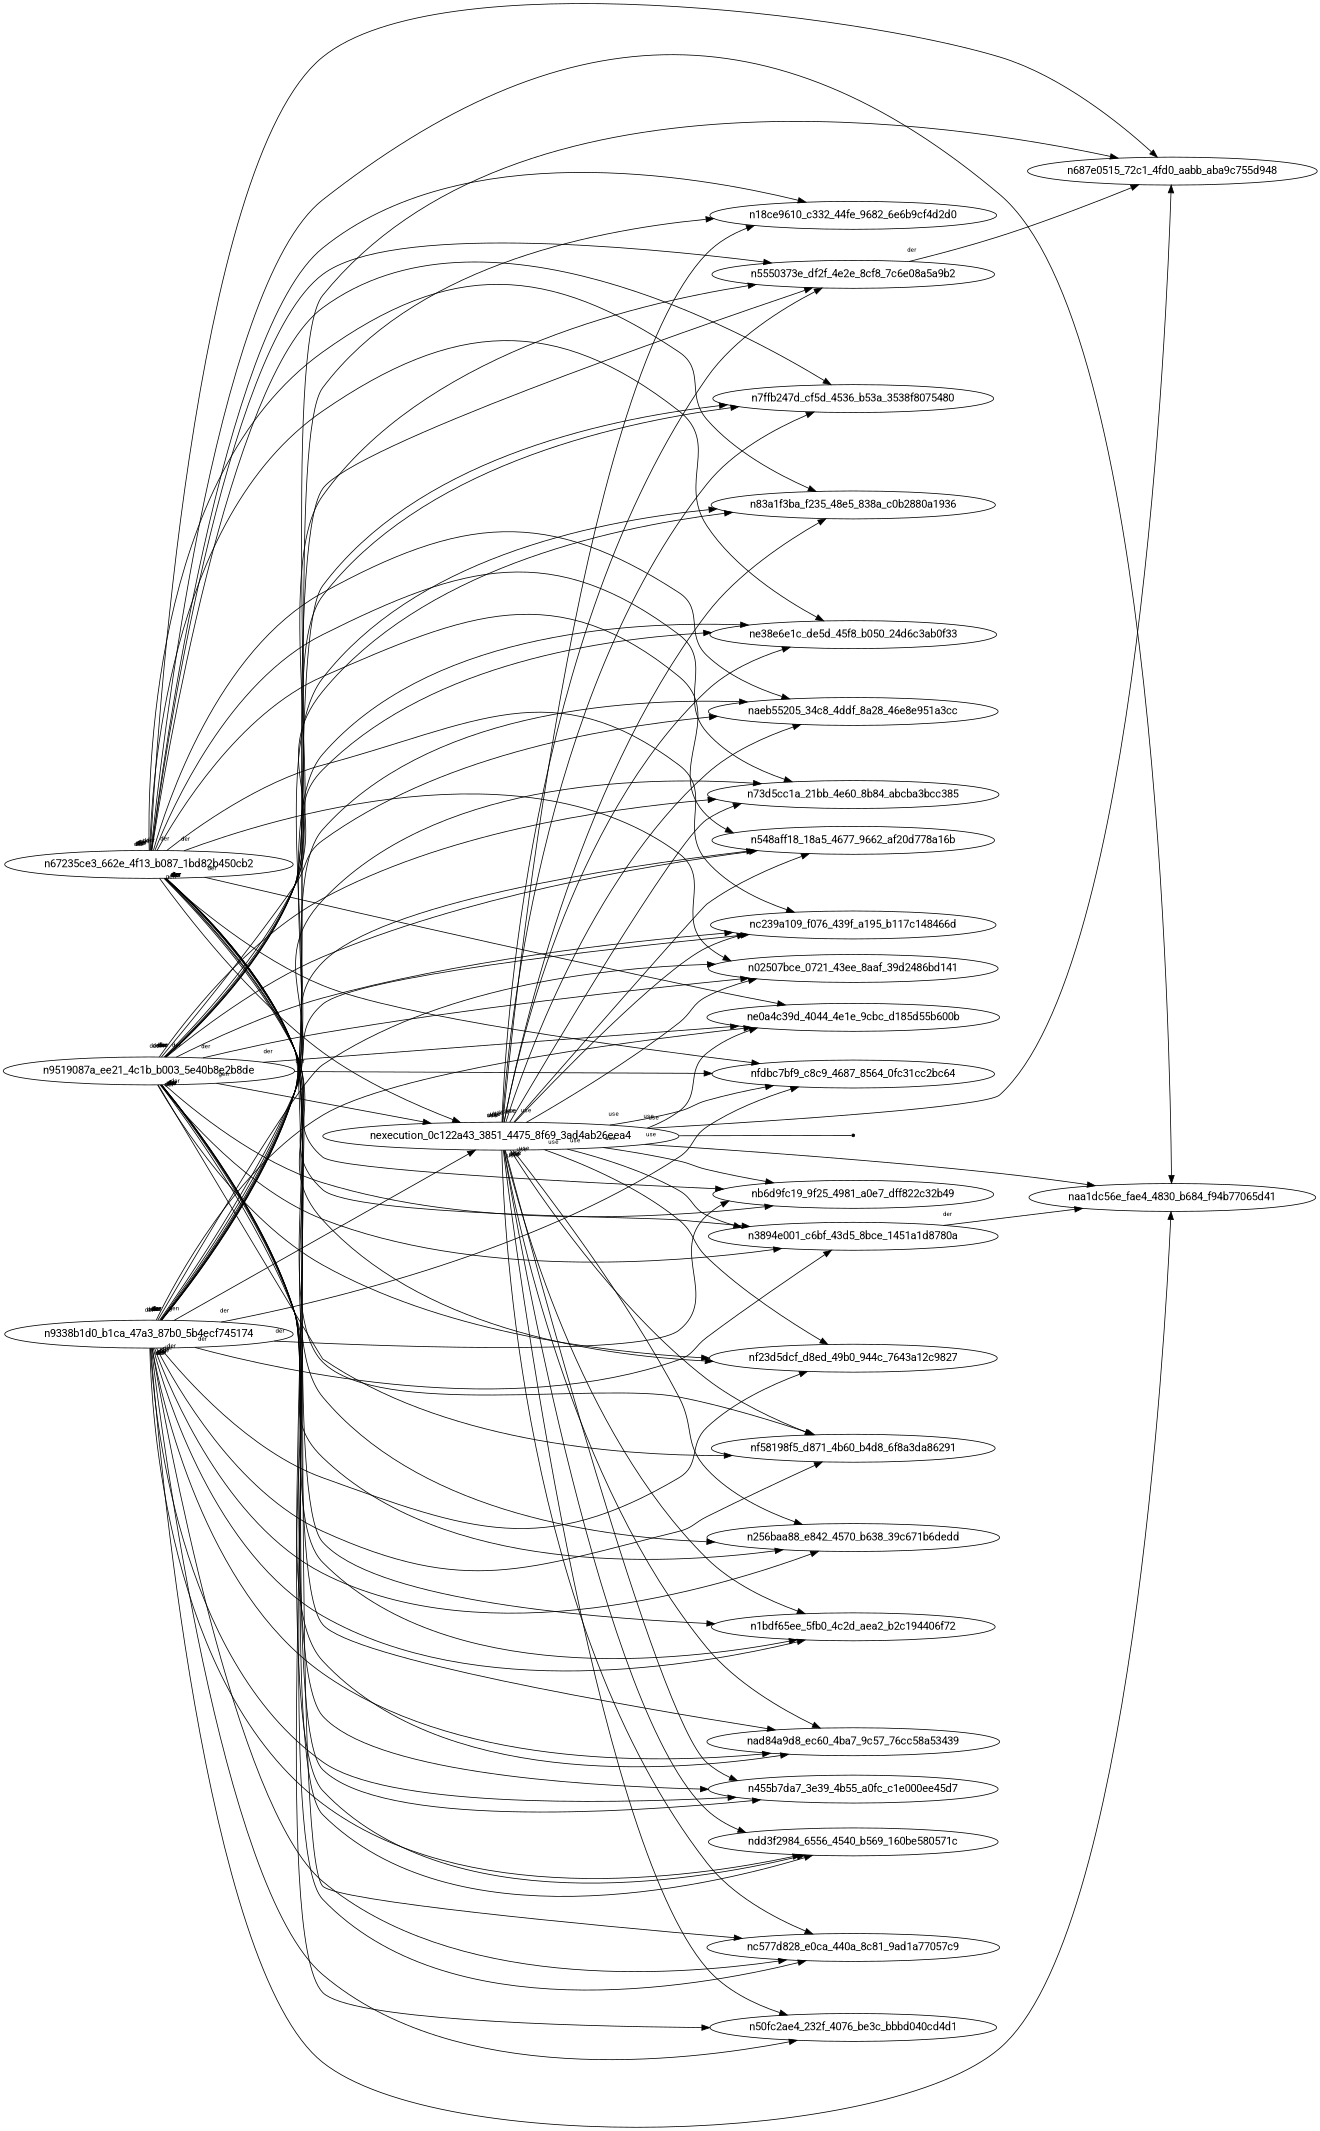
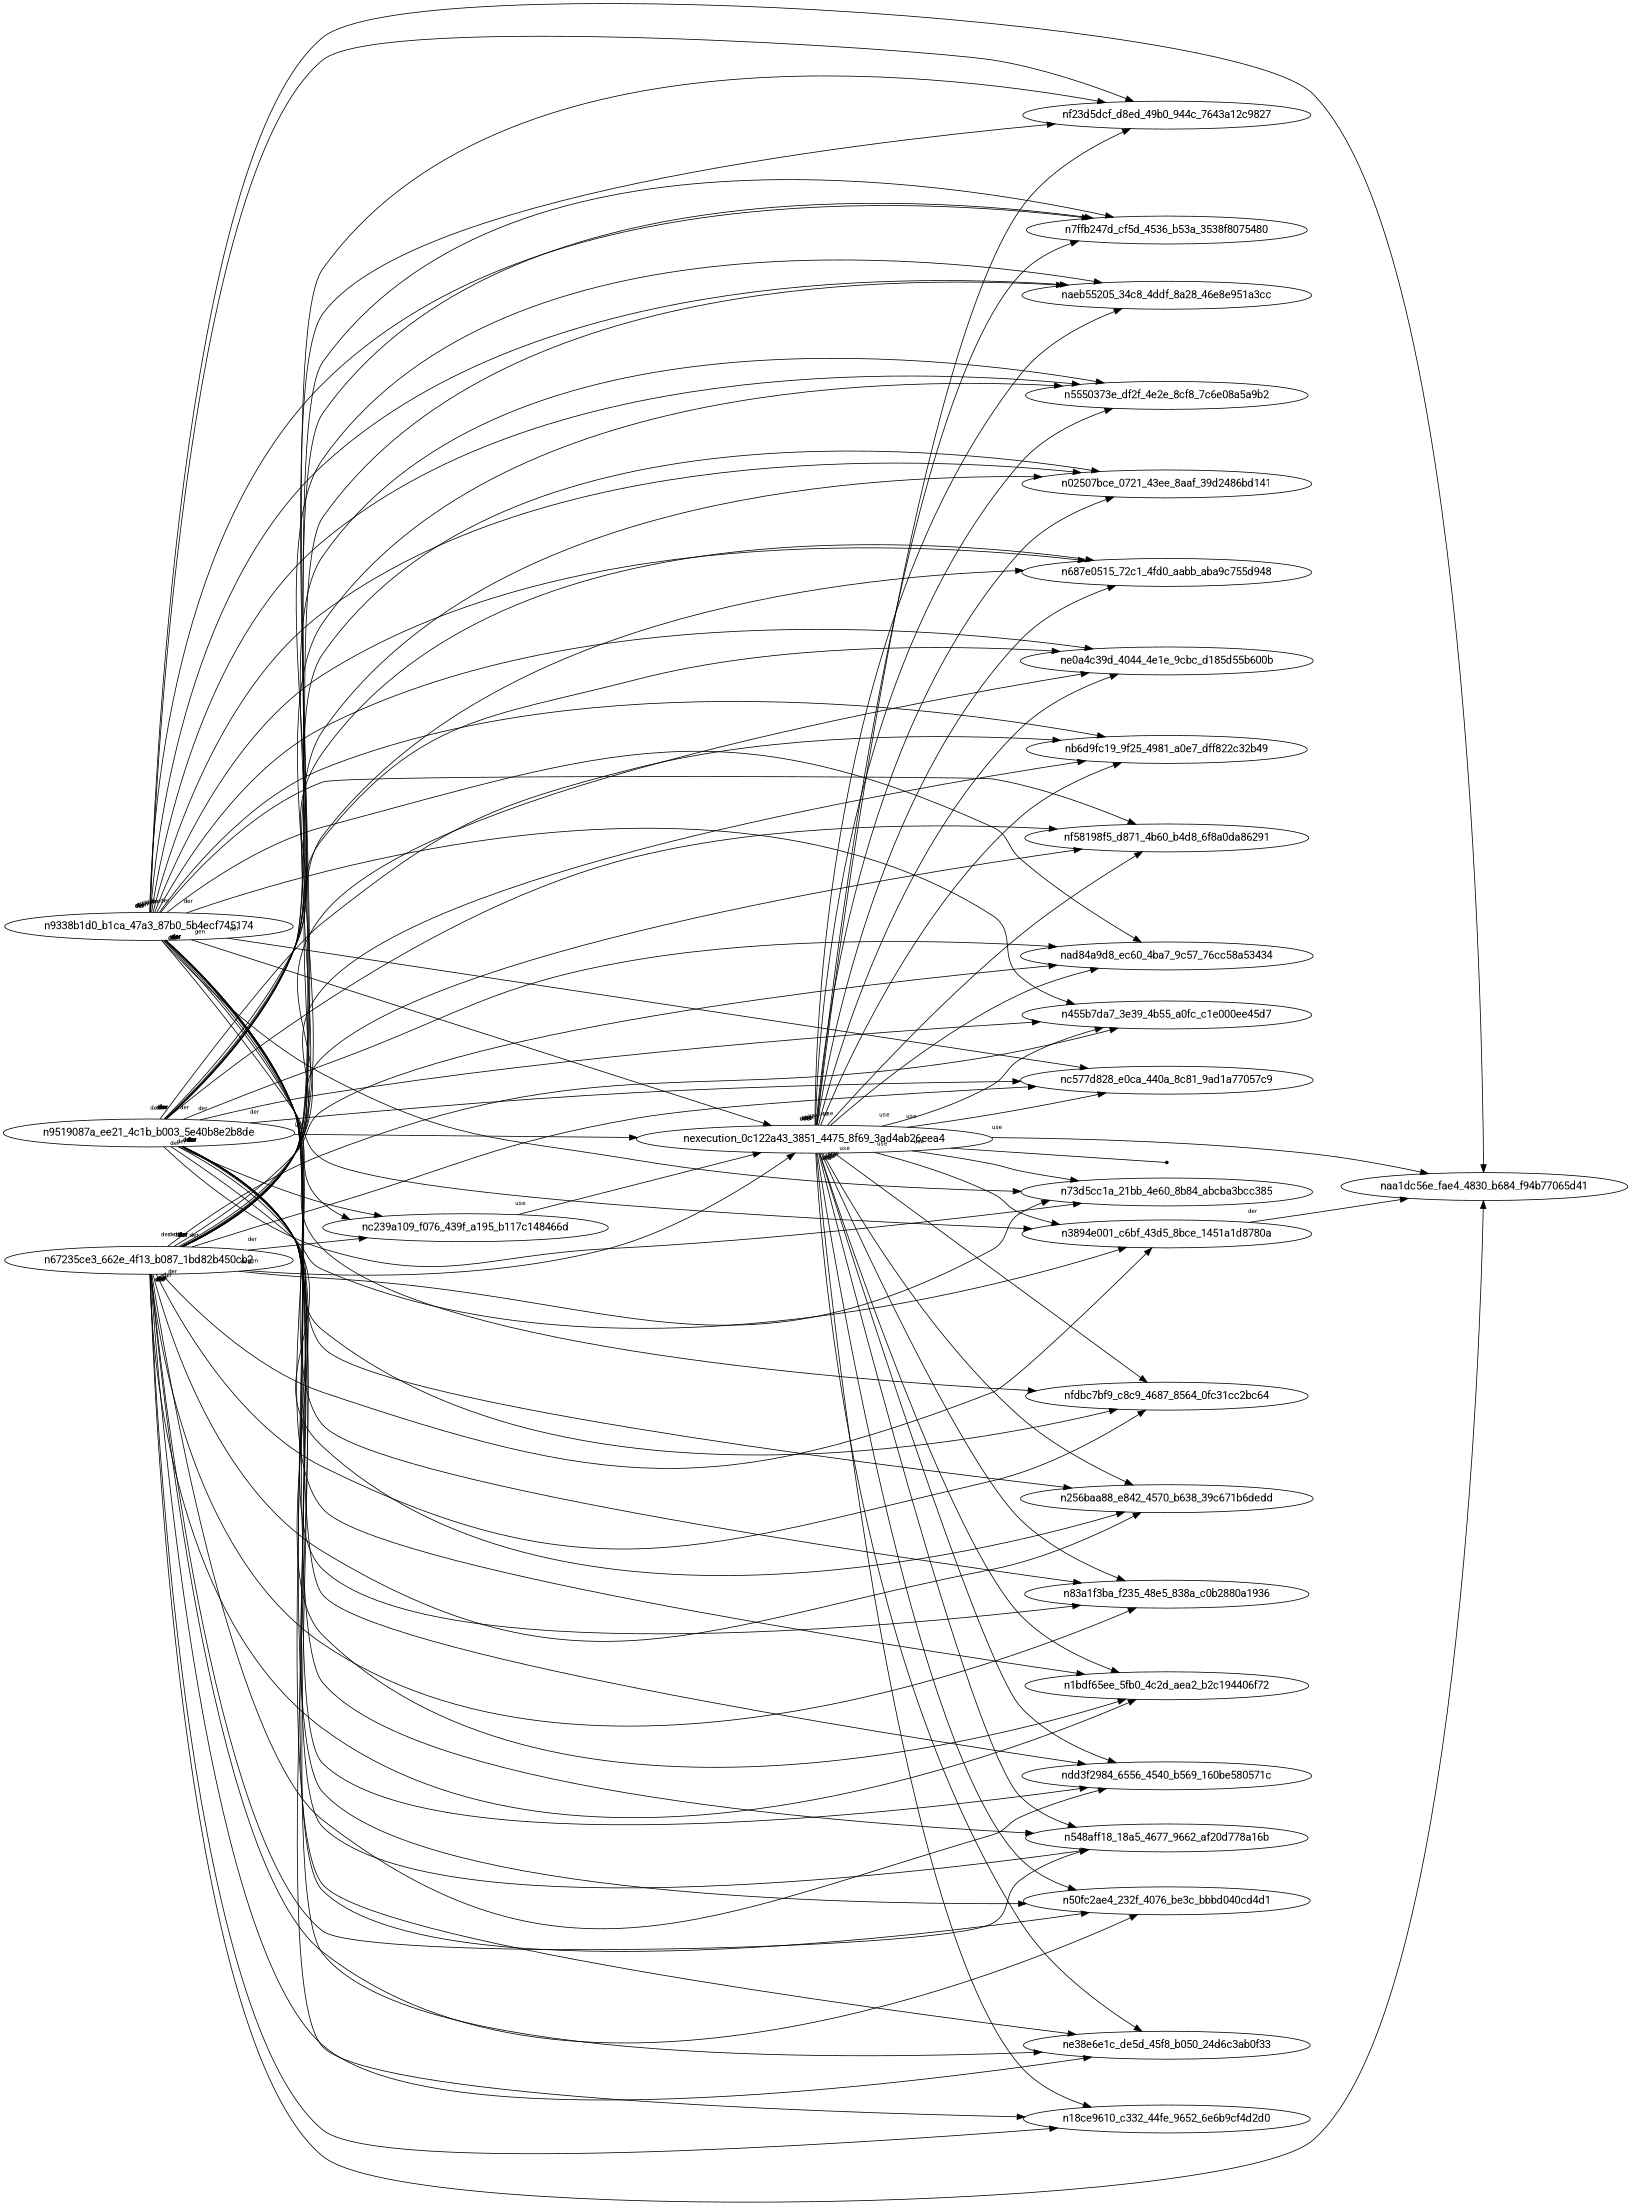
node "n18ce9610_c332_44fe_9682_6e6b9cf4d2d0": label "n18ce9610_c332_44fe_9682_6e6b9cf4d2d0" -> "n18ce9610_c332_44fe_9652_6e6b9cf4d2d0"
edge "n5550373e_df2f_4e2e_8cf8_7c6e08a5a9b2" -> "n687e0515_72c1_4fd0_aabb_aba9c755d948": now "n9338b1d0_b1ca_47a3_87b0_5b4ecf745174" -> "n687e0515_72c1_4fd0_aabb_aba9c755d948"
edge "nexecution_0c122a43_3851_4475_8f69_3ad4ab26eea4" -> "nc239a109_f076_439f_a195_b117c148466d": reversed
node "nf58198f5_d871_4b60_b4d8_6f8a3da86291": label "nf58198f5_d871_4b60_b4d8_6f8a3da86291" -> "nf58198f5_d871_4b60_b4d8_6f8a0da86291"
node "nad84a9d8_ec60_4ba7_9c57_76cc58a53439": label "nad84a9d8_ec60_4ba7_9c57_76cc58a53439" -> "nad84a9d8_ec60_4ba7_9c57_76cc58a53434"
edge "n67235ce3_662e_4f13_b087_1bd82b450cb2" -> "n50fc2ae4_232f_4076_be3c_bbbd040cd4d1": added
